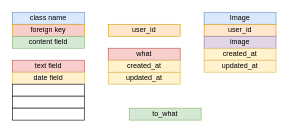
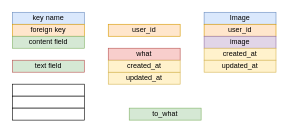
node "class name": label "class name" -> "key name"
node "foreign key": fillcolor #f8cecc -> #ffe6cc
node "text field": fillcolor #f8cecc -> #d5e8d4
node "date field": removed
